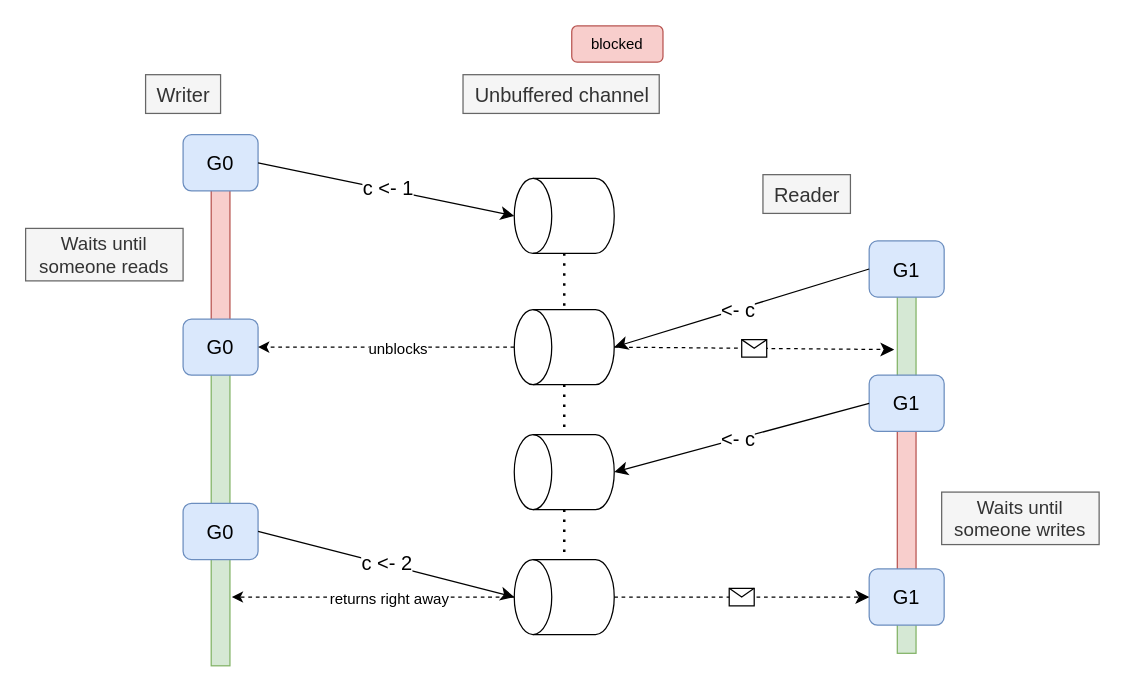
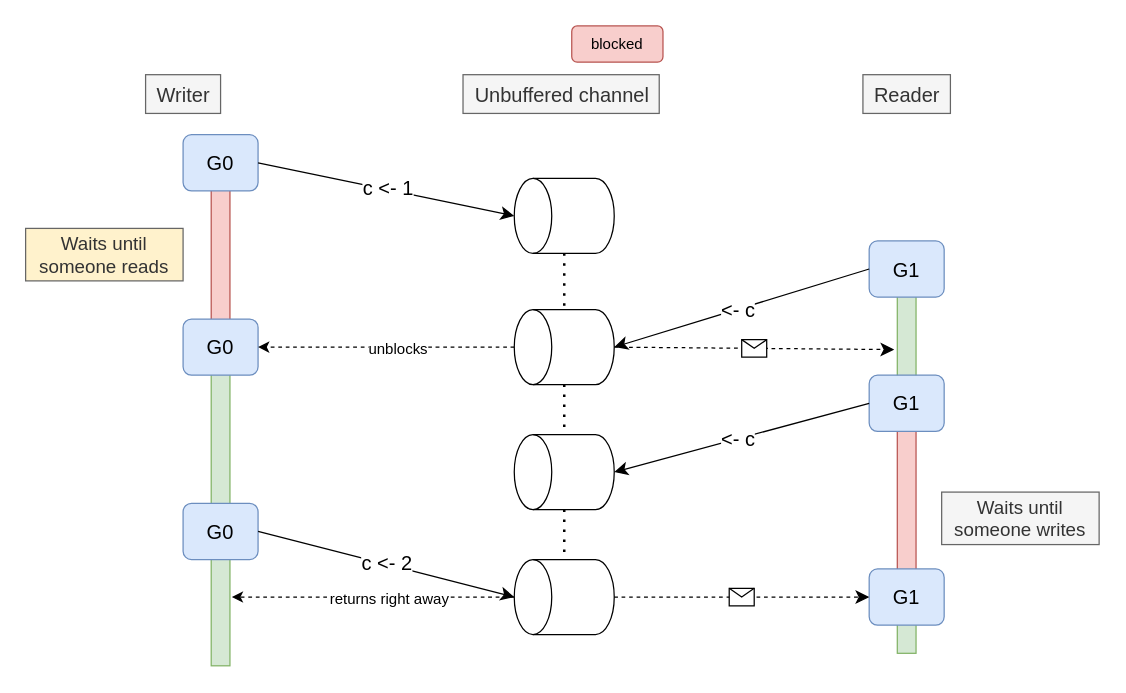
node "Reader": moved (807, 194) -> (907, 94)
node "Waits until someone reads": fillcolor #f5f5f5 -> #fff2cc
